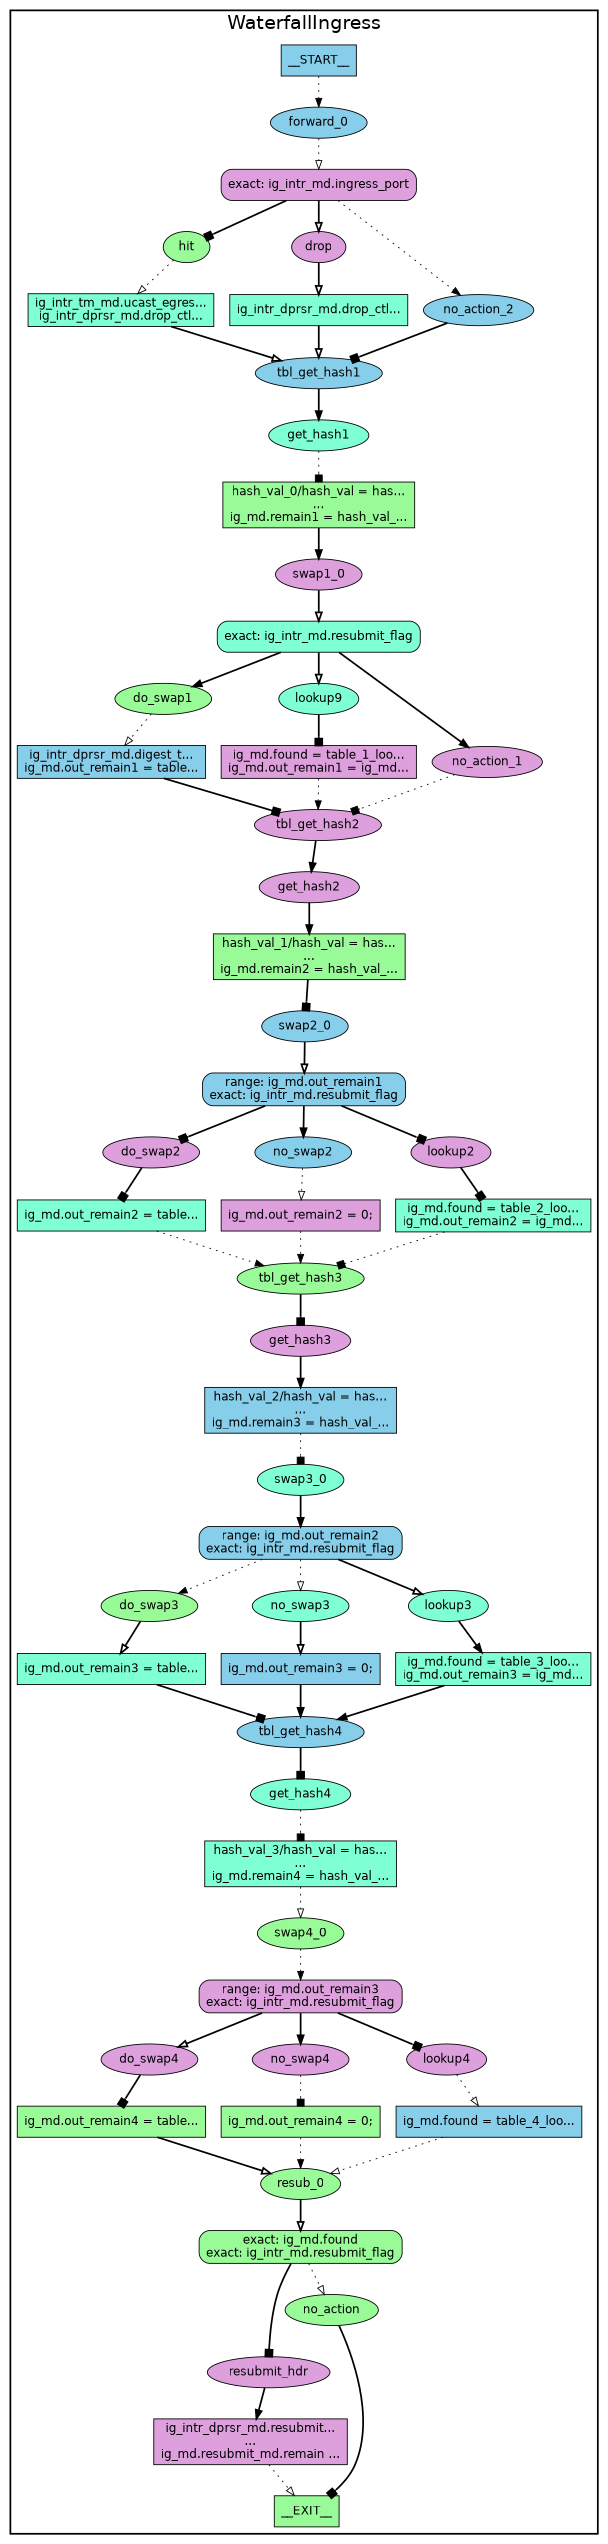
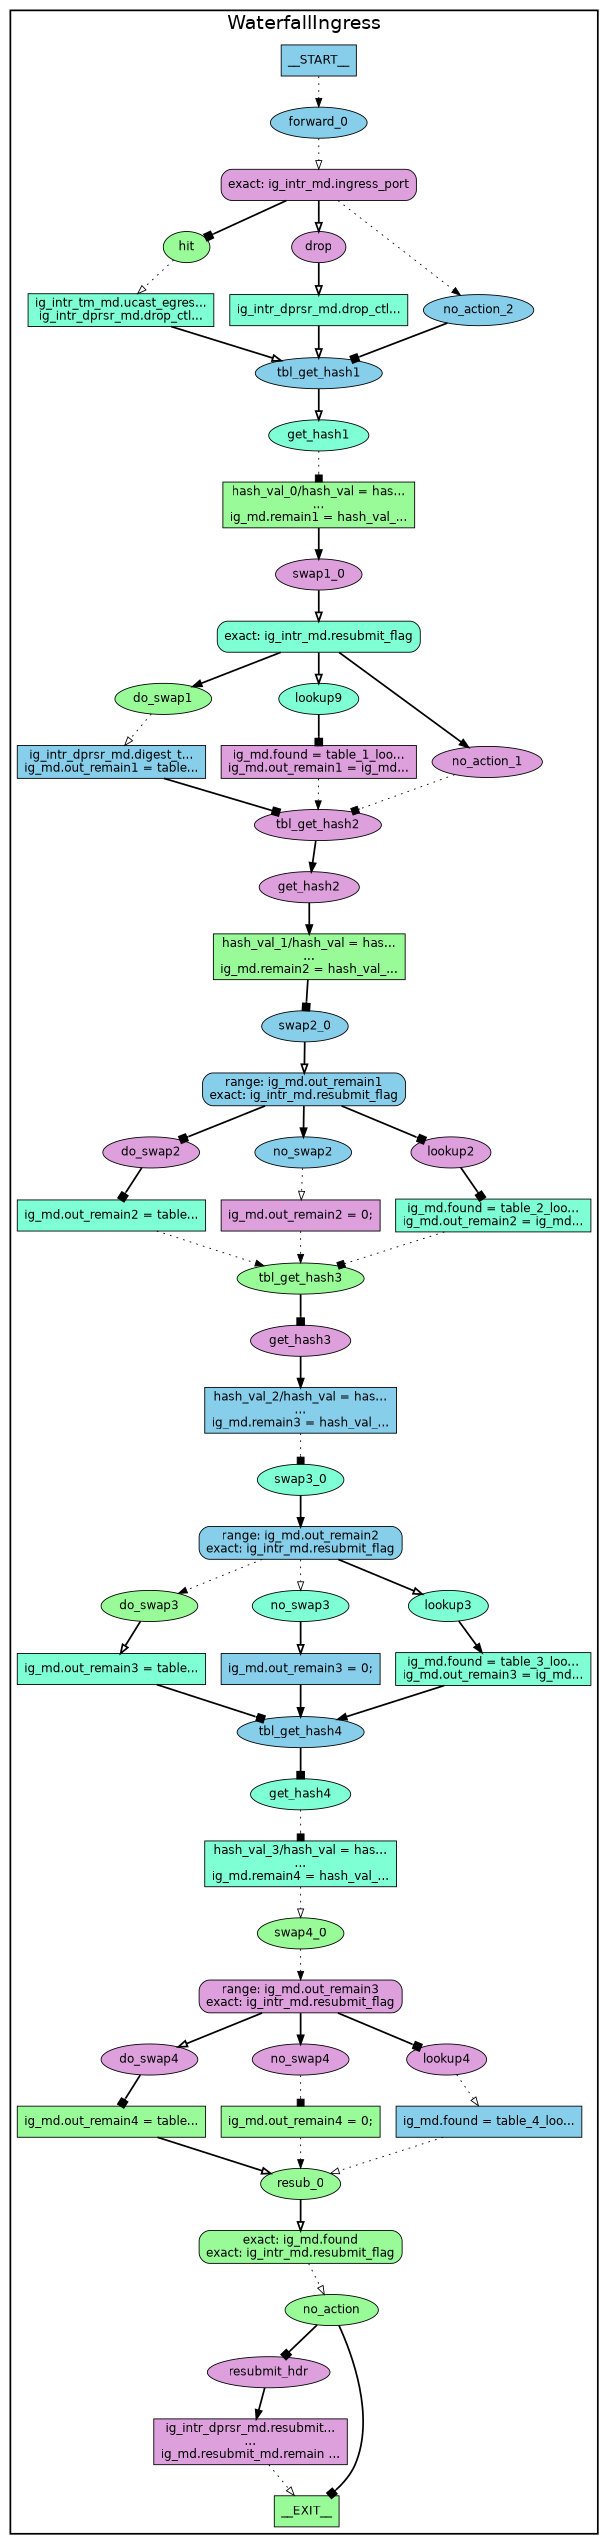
edge "tbl_get_hash1" -> "get_hash1": arrowhead normal -> onormal
edge "exact: ig_md.found exact: ig_intr_md.resubmit_flag" -> "resubmit_hdr": now "no_action" -> "resubmit_hdr"
